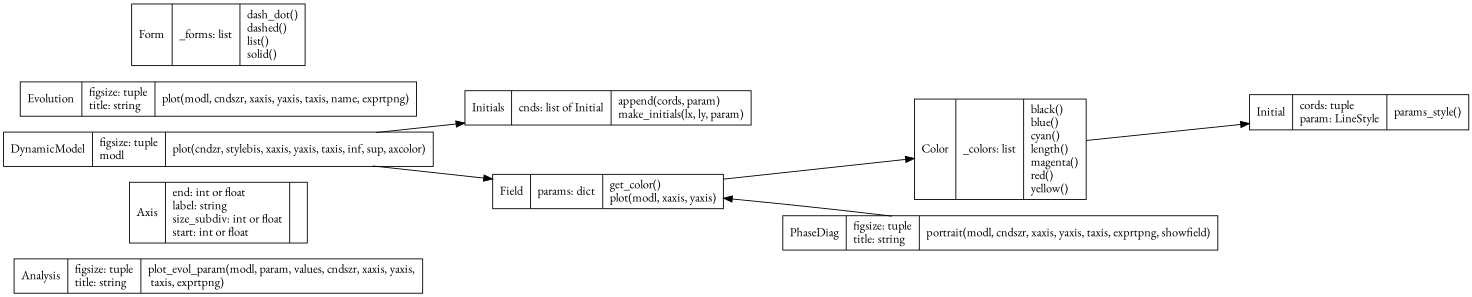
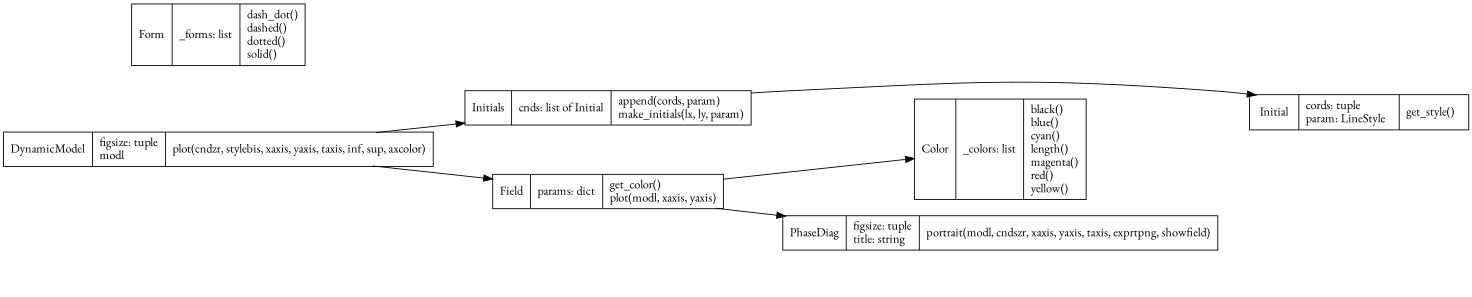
node "Form": text "list()" -> "dotted()"
node "Evolution": removed
node "Initial": text "params_style()" -> "get_style()"
edge "Color" -> "Initial": now "Initials" -> "Initial"
edge "PhaseDiag" -> "Field": reversed
node "Axis": removed
node "Analysis": removed
